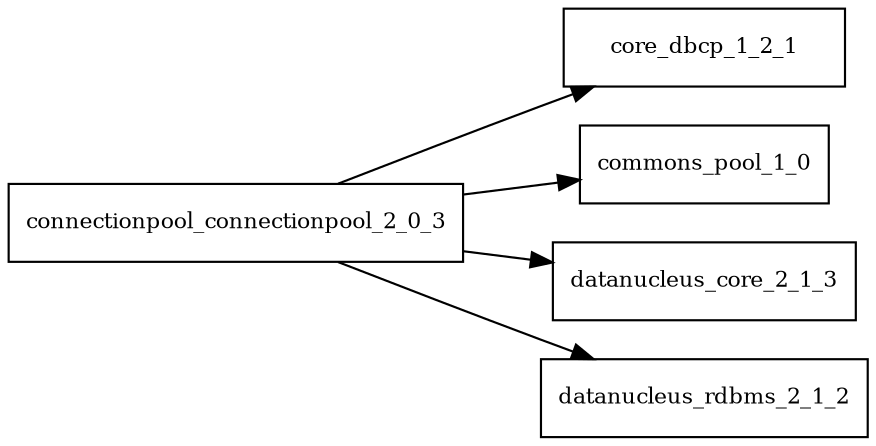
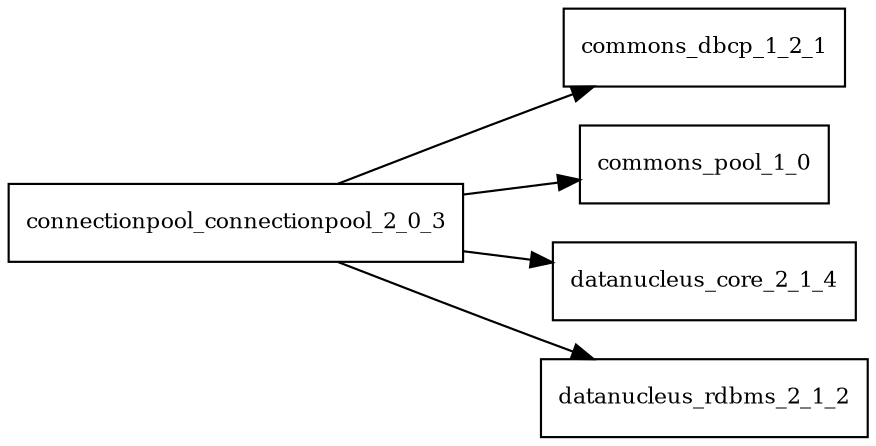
node "core_dbcp_1_2_1": label "core_dbcp_1_2_1" -> "commons_dbcp_1_2_1"
node "datanucleus_core_2_1_3": label "datanucleus_core_2_1_3" -> "datanucleus_core_2_1_4"
